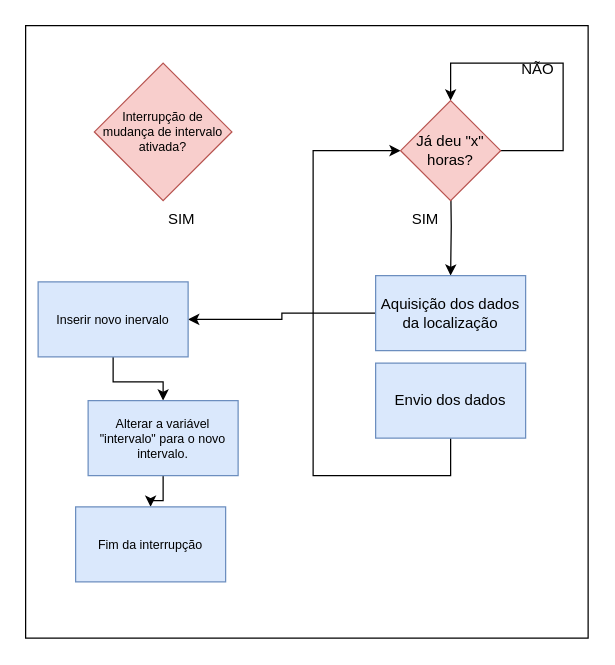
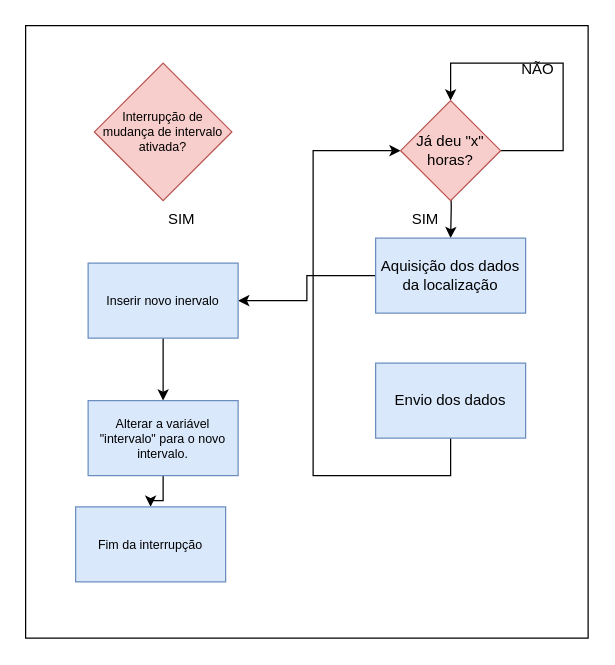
node "Aquisição dos dados da localização": moved (451, 313) -> (451, 276)
node "Inserir novo inervalo": moved (113, 319) -> (163, 301)
